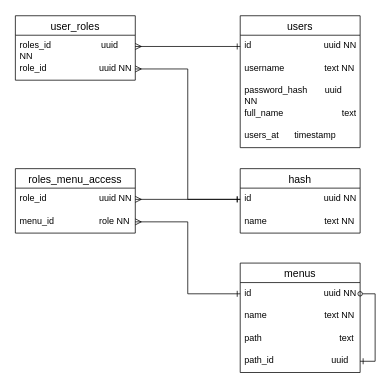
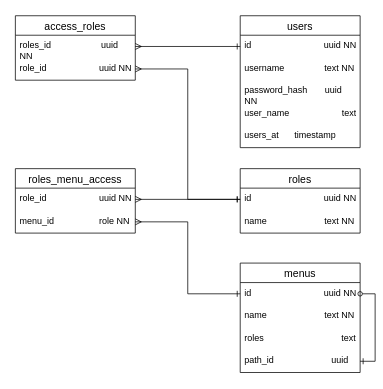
node "user_roles": label "user_roles" -> "access_roles"
node "full_name text": label "full_name text" -> "user_name text"
node "hash": label "hash" -> "roles"
node "path text": label "path text" -> "roles text"
